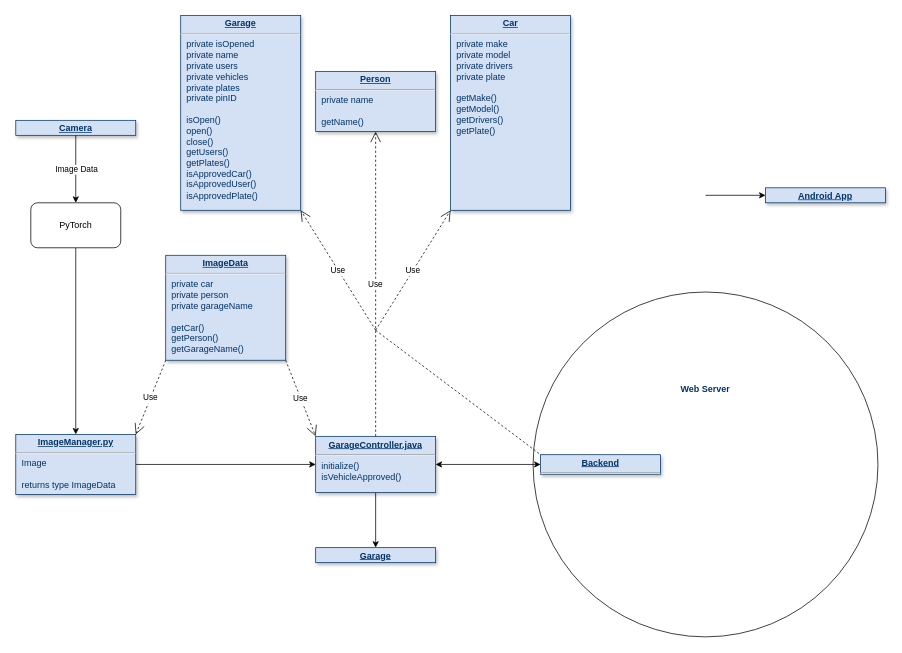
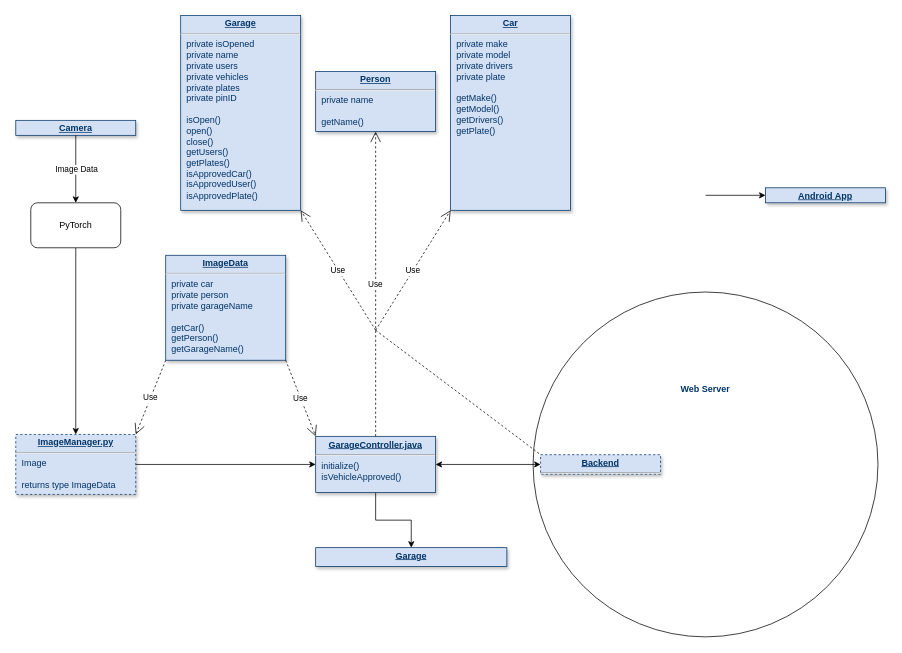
node "ImageManager.py Image returns type ImageData": style solid -> dashed
node "Backend": style solid -> dashed
node "Garage": size 120x15 -> 191x19
